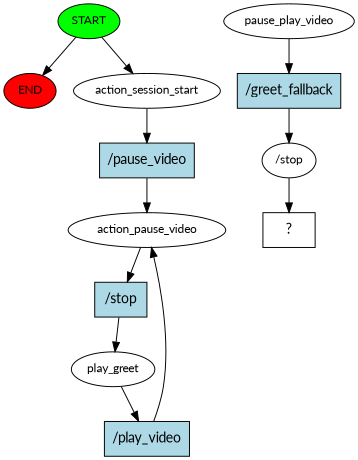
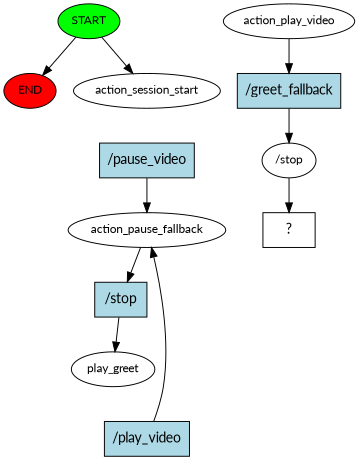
node "pause_play_video": label "pause_play_video" -> "action_play_video"
edge "action_session_start" -> "/pause_video": removed
node "action_pause_video": label "action_pause_video" -> "action_pause_fallback"
edge "play_greet" -> "/play_video": removed
